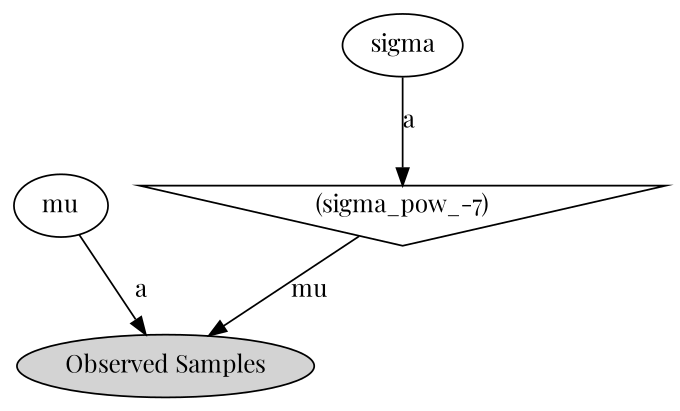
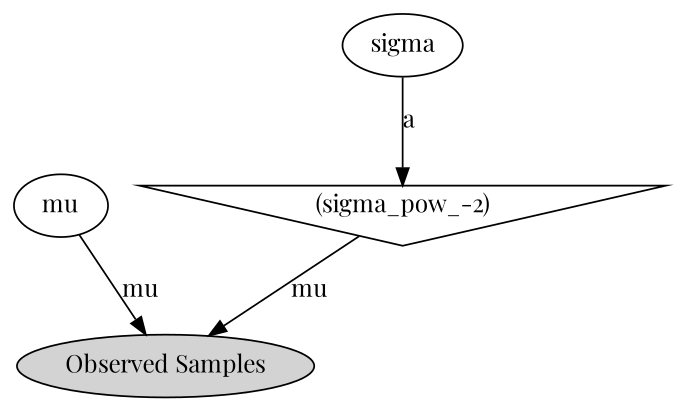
node "(sigma_pow_-7)": label "(sigma_pow_-7)" -> "(sigma_pow_-2)"
edge "mu" -> "Observed Samples": label "a" -> "mu"
